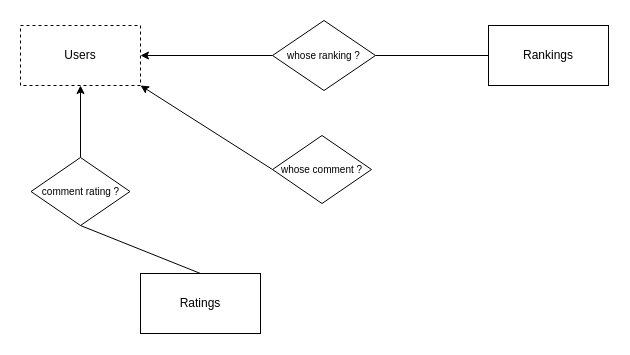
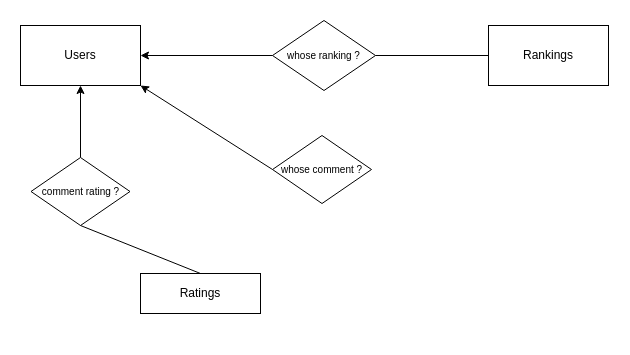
node "Users": style dashed -> solid
node "Ratings": size 120x60 -> 120x40
